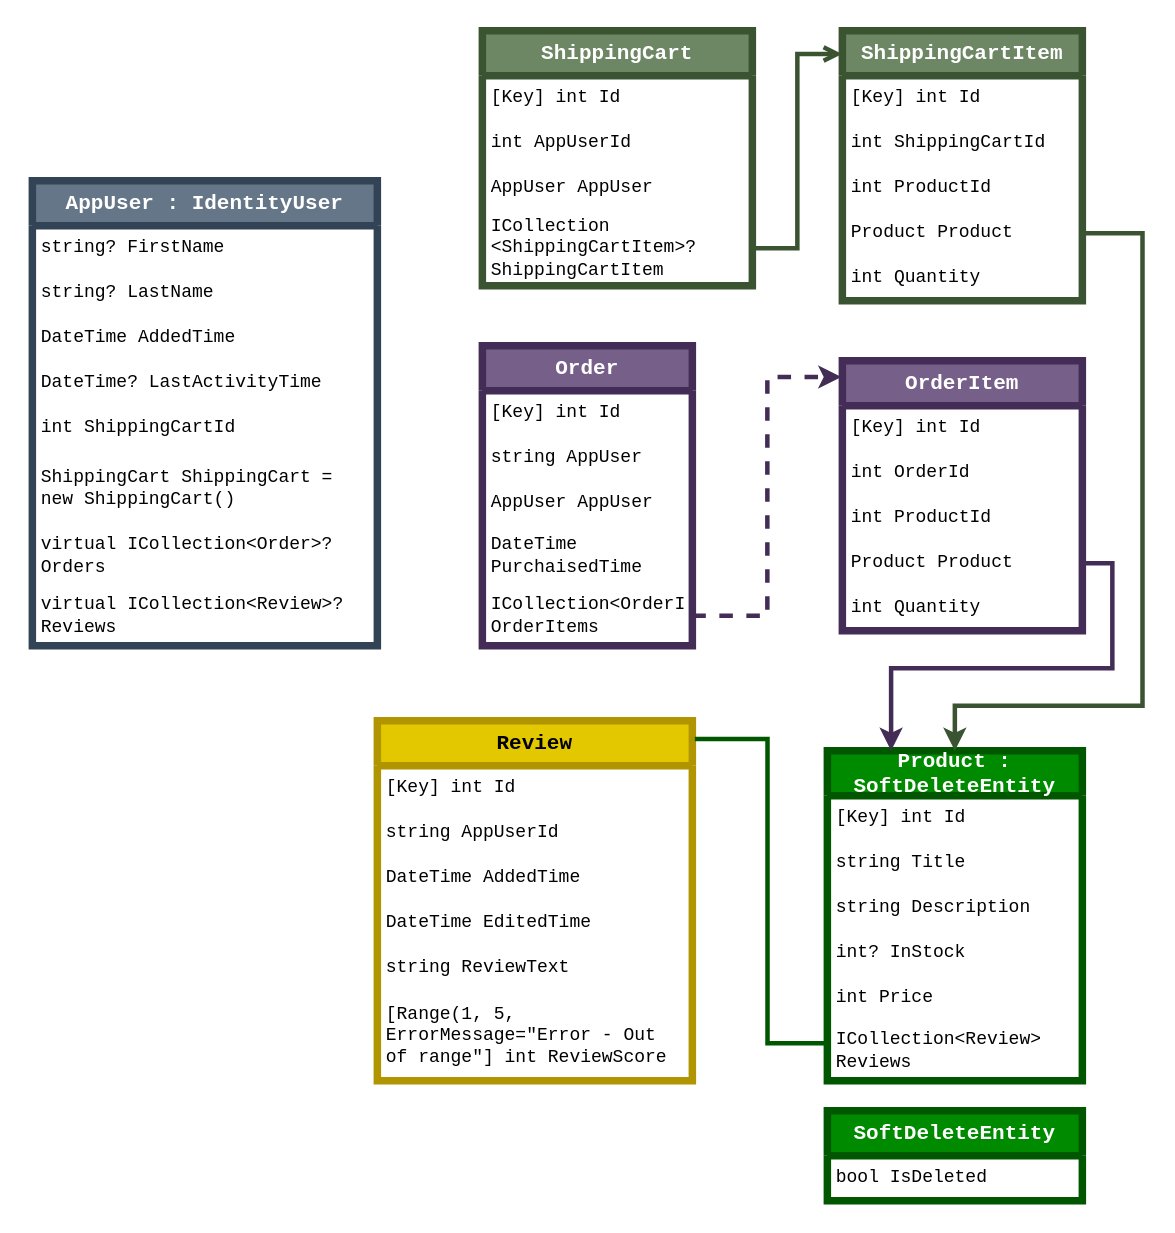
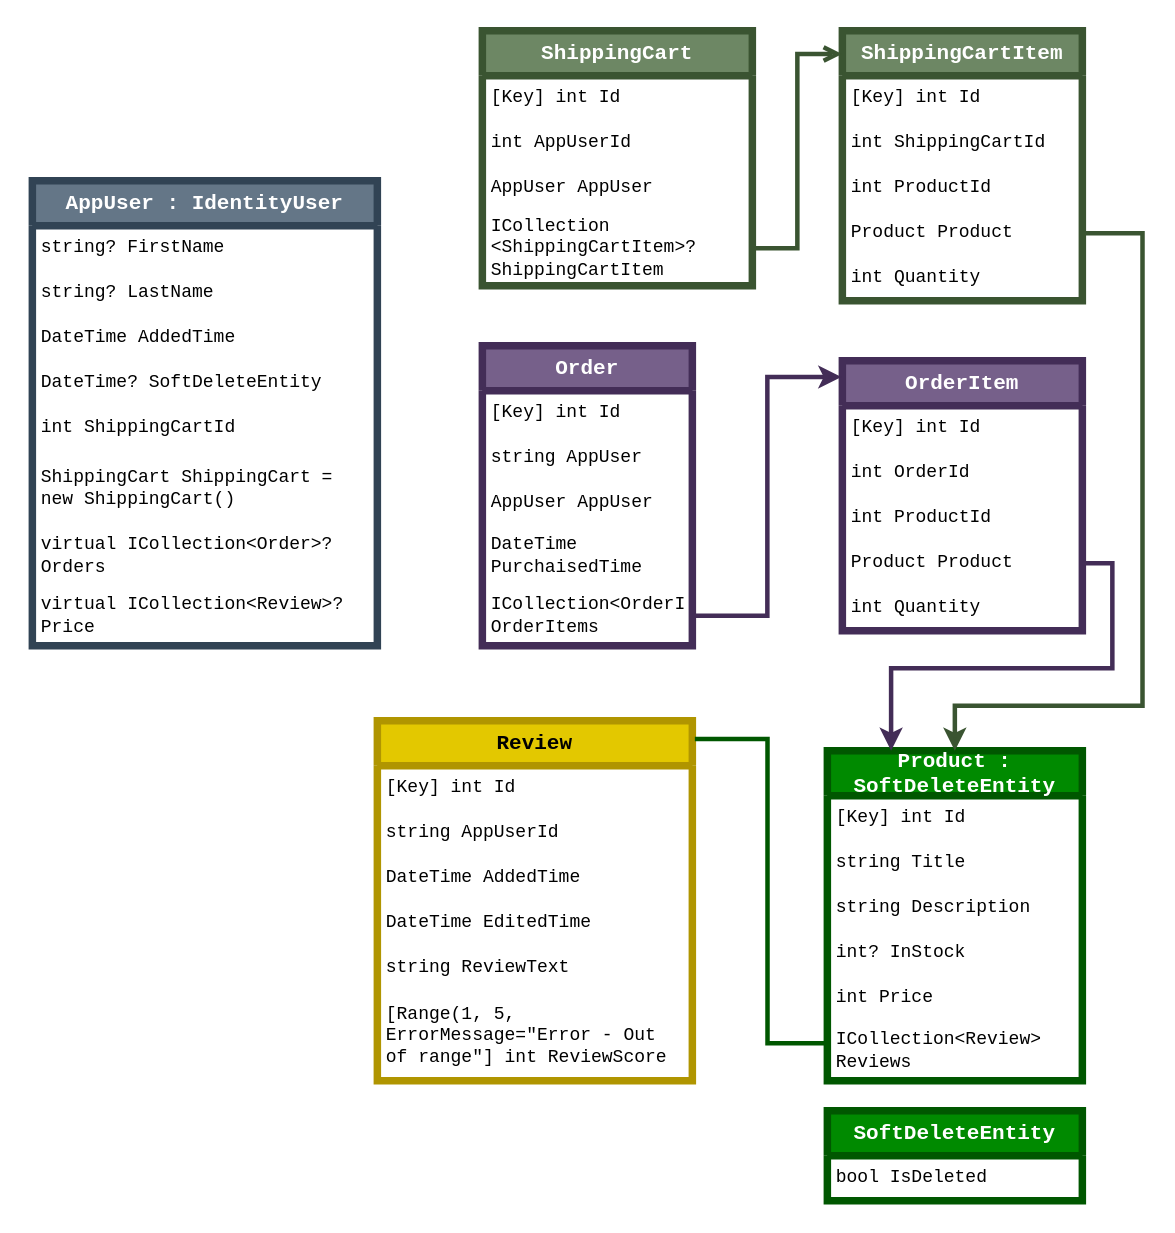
node "DateTime? LastActivityTime": label "DateTime? LastActivityTime" -> "DateTime? SoftDeleteEntity"
node "virtual ICollection<Review>? Reviews": label "virtual ICollection<Review>? Reviews" -> "virtual ICollection<Review>? Price"
edge "ICollection<OrderItem> OrderItems" -> "OrderItem": style dashed -> solid
